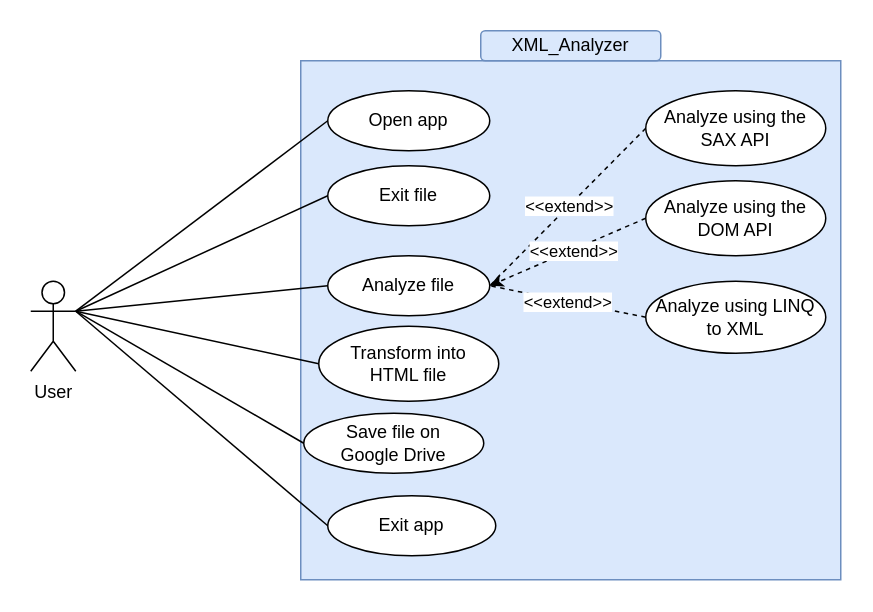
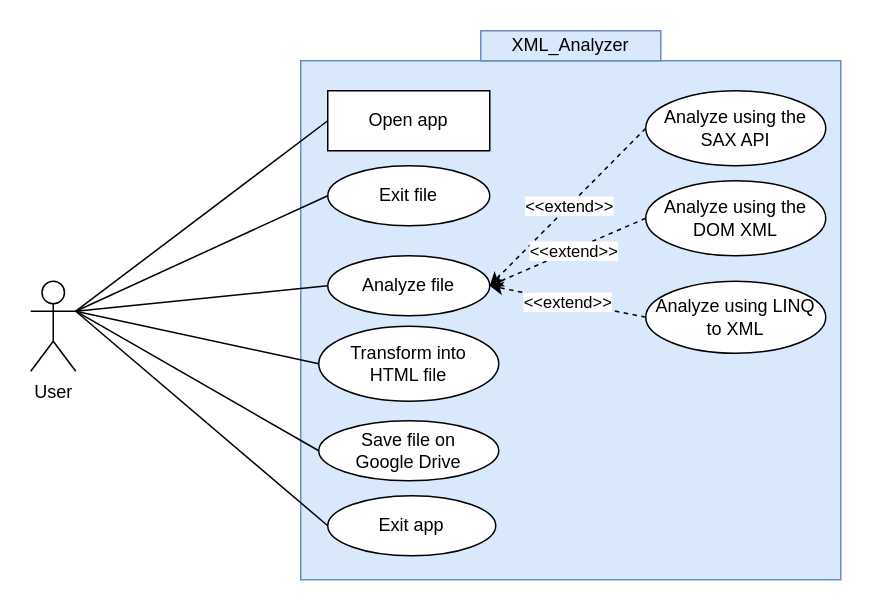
node "XML_Analyzer": shape rounded rectangle -> rectangle
node "Open app": shape ellipse -> rectangle
node "Analyze using the DOM API": label "Analyze using the DOM API" -> "Analyze using the DOM XML"
edge "Analyze using the SAX API" -- "Analyze file": arrowhead none -> classic
edge "Analyze file" -- "Analyze using LINQ to XML": arrowhead none -> classic
node "Save file on Google Drive": moved (394, 443) -> (409, 451)
